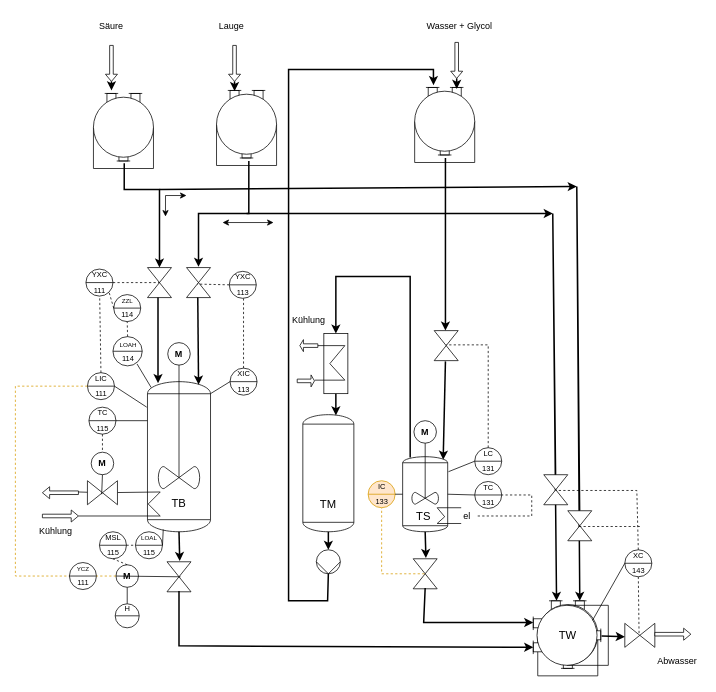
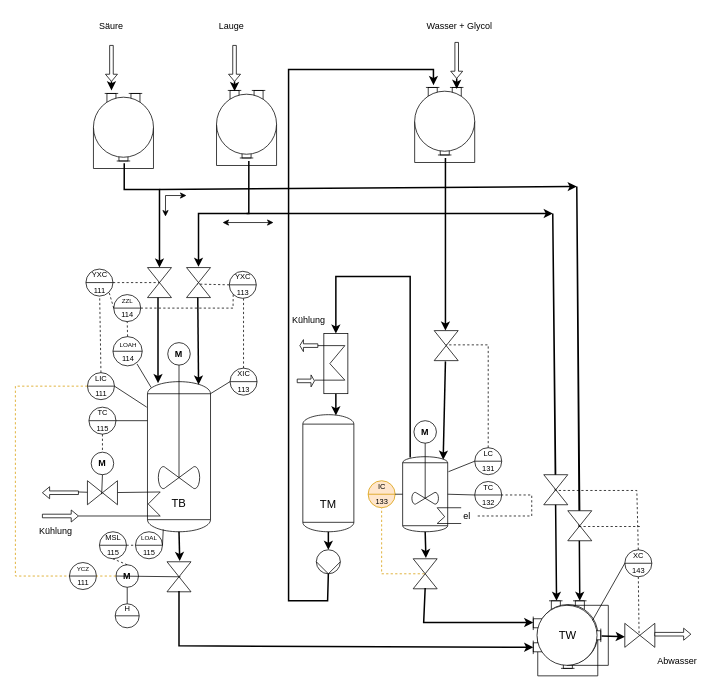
edge "YXC 113" -- "ZZL 114": added
node "TC 131": label "TC 131" -> "TC 132"
node "TS": removed
